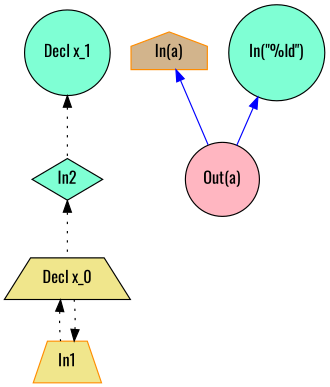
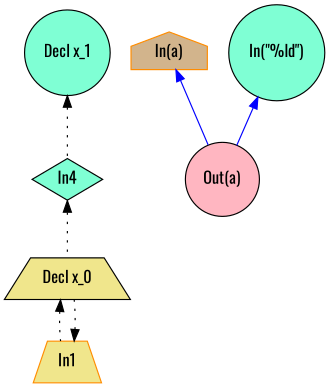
node "In2": label "In2" -> "In4"
